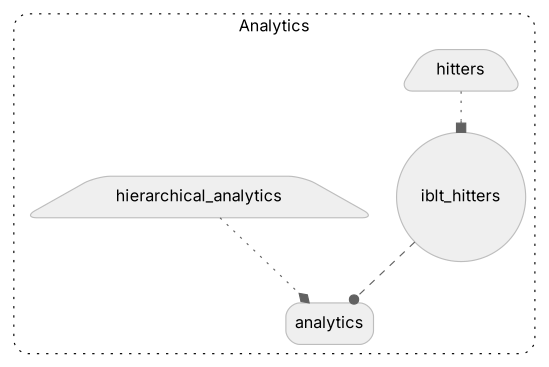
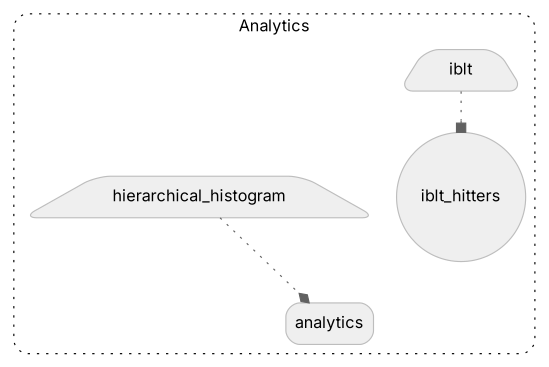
node "hitters": label "hitters" -> "iblt"
node "hierarchical_analytics": label "hierarchical_analytics" -> "hierarchical_histogram"
edge "iblt_hitters" -> "analytics": removed
